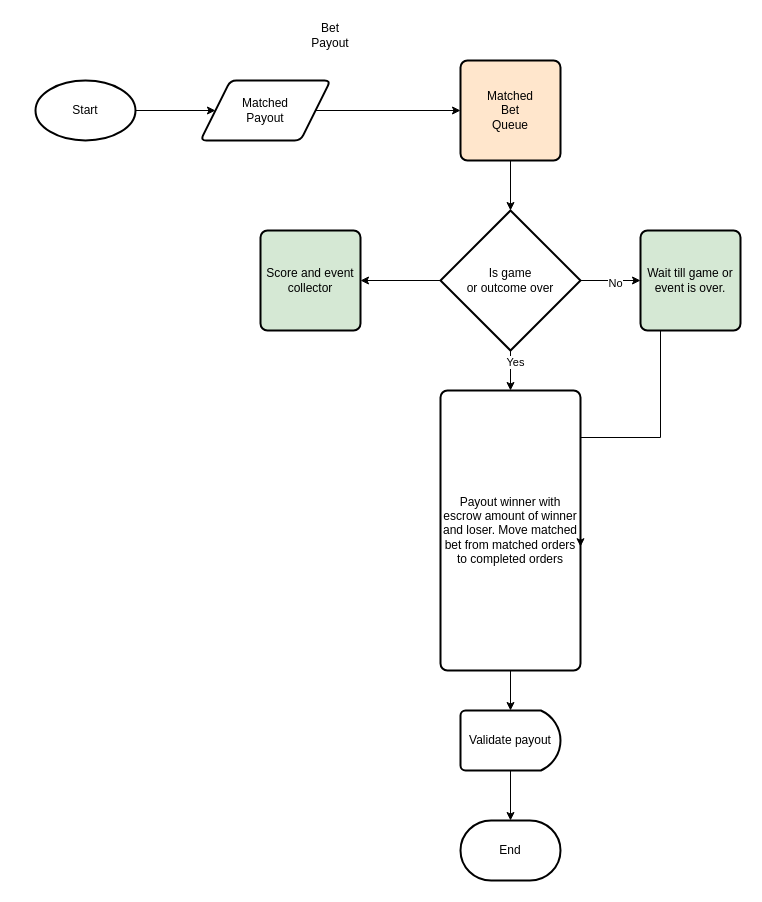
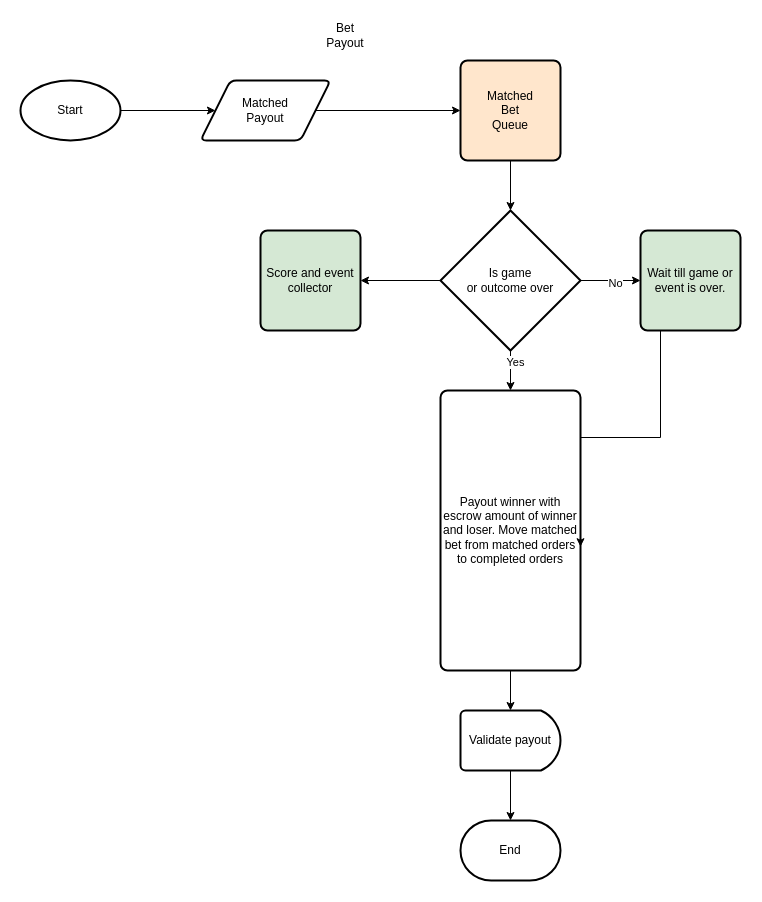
node "Bet Payout": moved (331, 36) -> (346, 36)
node "Start": moved (86, 111) -> (71, 111)
